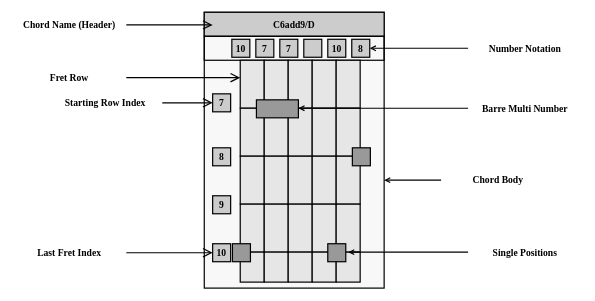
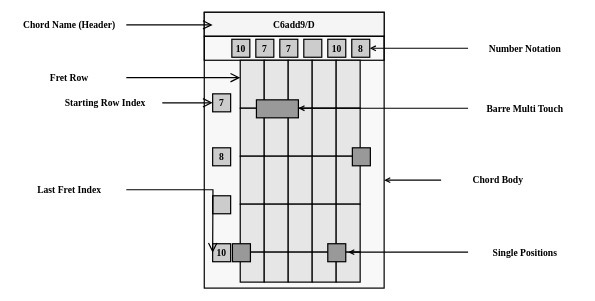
node "C6add9/D": fillcolor #cccccc -> #f5f5f5
node "Barre Multi Number": label "Barre Multi Number" -> "Barre Multi Touch"
node "9": removed
node "Last Fret Index": moved (69, 253) -> (69, 190)
